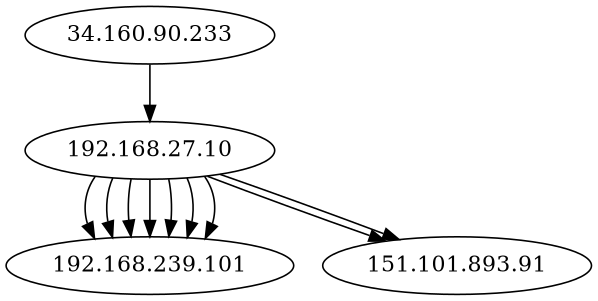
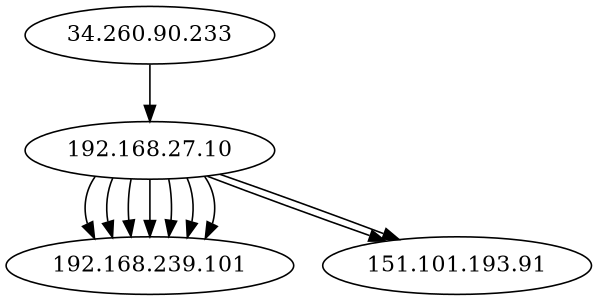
node "34.160.90.233": label "34.160.90.233" -> "34.260.90.233"
node "151.101.893.91": label "151.101.893.91" -> "151.101.193.91"
